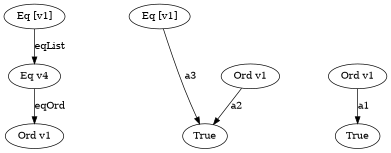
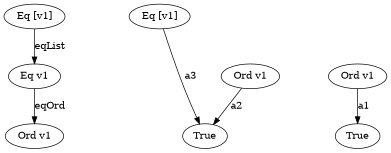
node "Eq v4": label "Eq v4" -> "Eq v1"
